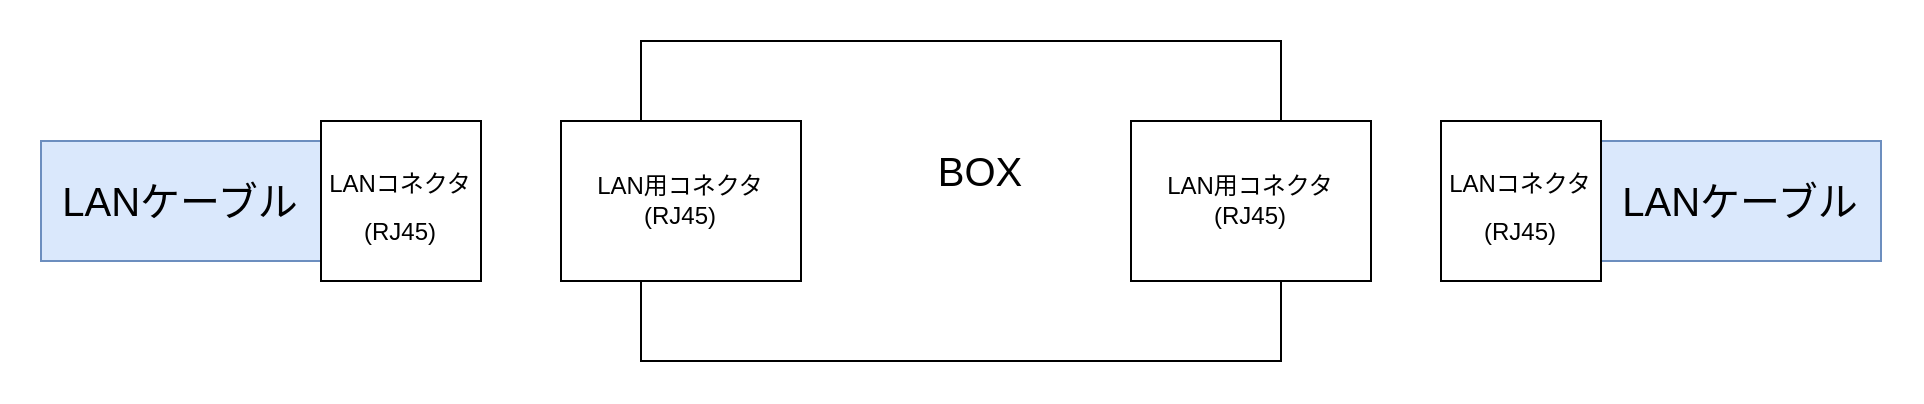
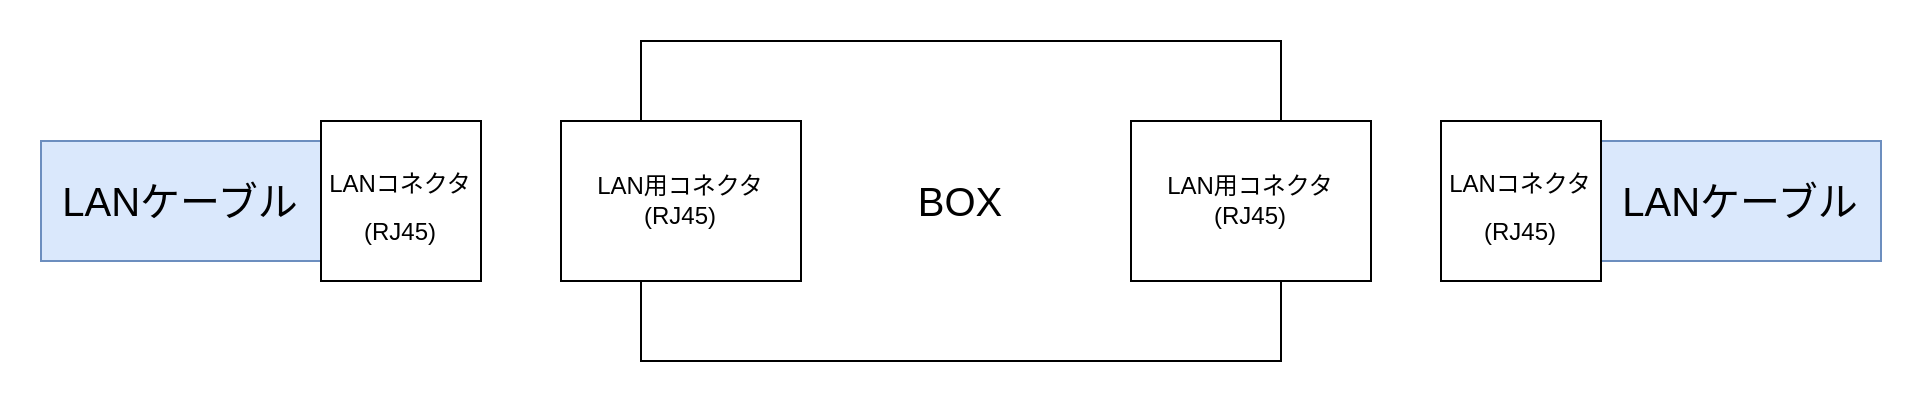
node "BOX": moved (981, 171) -> (961, 201)
